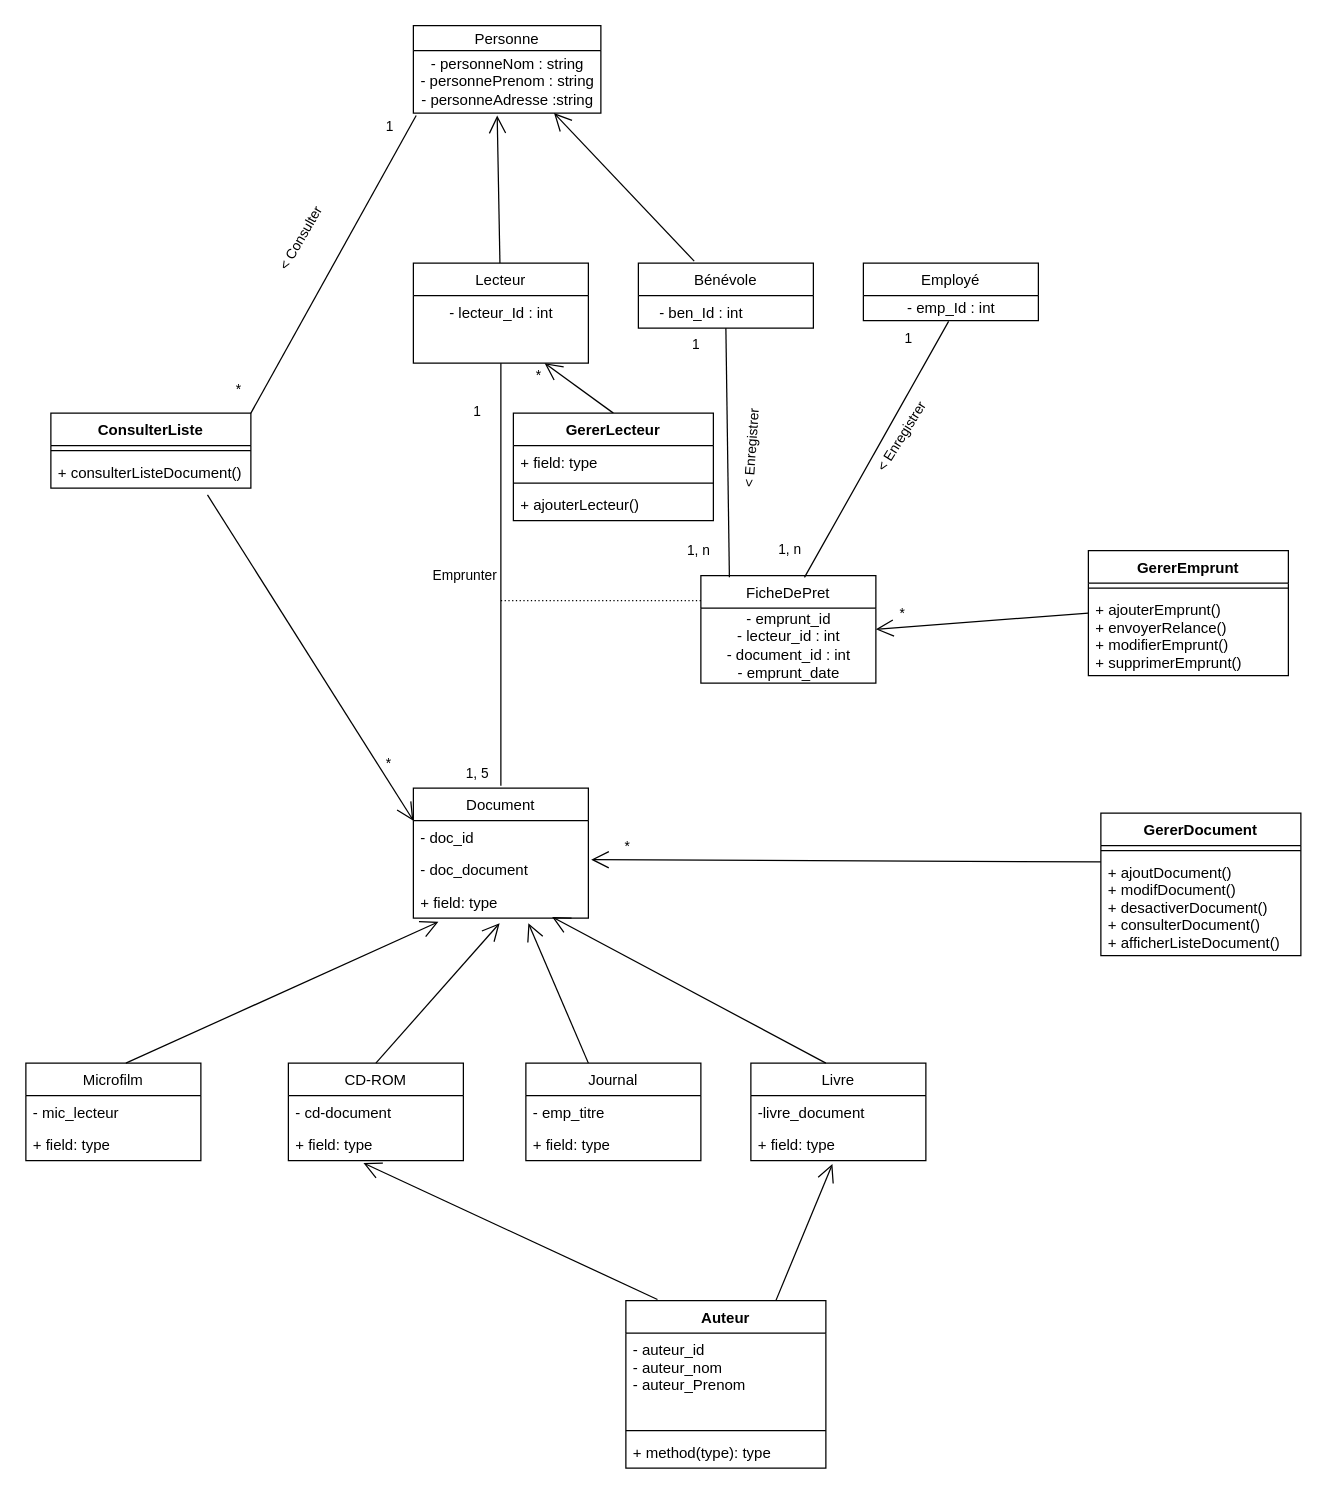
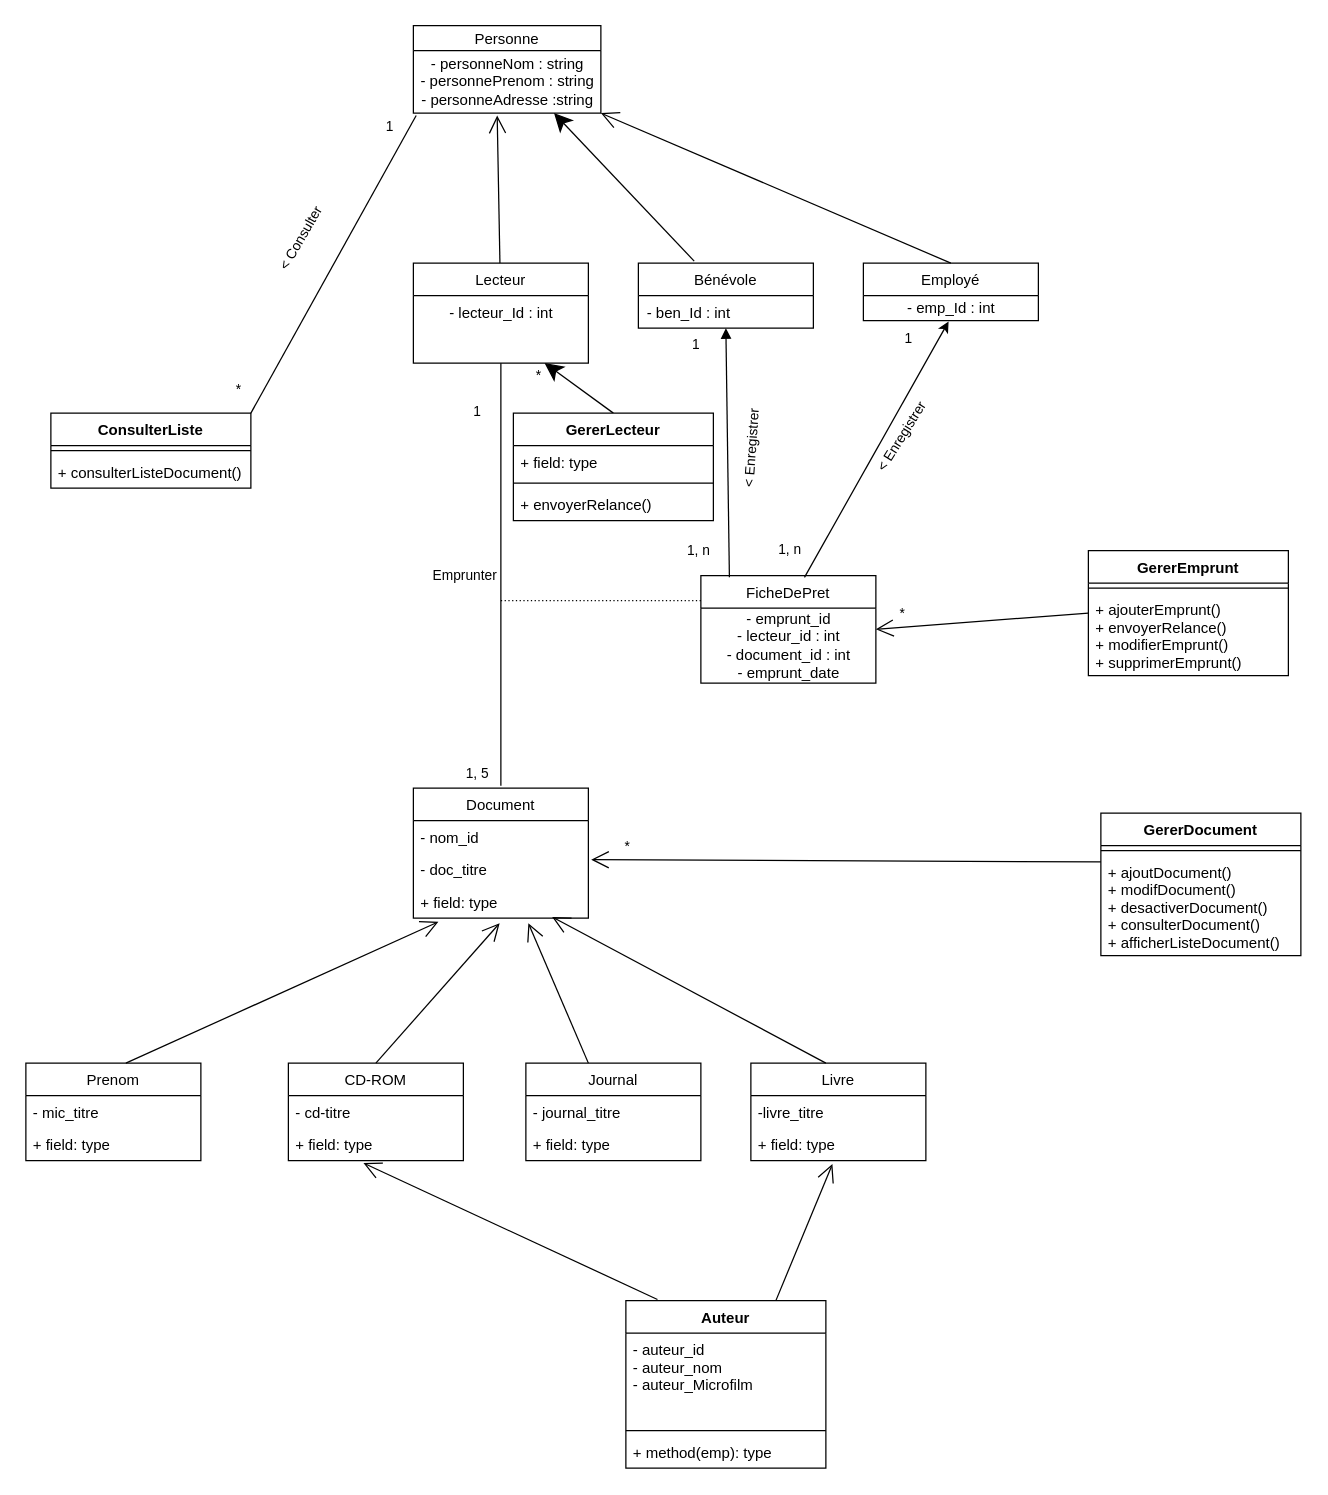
edge "Bénévole" -> "Personne": arrowhead open -> classic
edge "Employé" -> "Personne": added
node "- ben_Id : int": moved (701, 313) -> (688, 313)
edge "- emp_Id : int" -- "FicheDePret": arrowhead none -> classic
edge "Bénévole" -- "FicheDePret": arrowhead none -> block
edge "GererLecteur" -> "Lecteur": arrowhead open -> classic
node "+ ajouterLecteur()": label "+ ajouterLecteur()" -> "+ envoyerRelance()"
edge "+ consulterListeDocument()" -> "Document": removed, label "*"
node "- doc_id": label "- doc_id" -> "- nom_id"
node "- doc_document": label "- doc_document" -> "- doc_titre"
node "Microfilm": label "Microfilm" -> "Prenom"
node "- mic_lecteur": label "- mic_lecteur" -> "- mic_titre"
node "- cd-document": label "- cd-document" -> "- cd-titre"
node "- emp_titre": label "- emp_titre" -> "- journal_titre"
node "-livre_document": label "-livre_document" -> "-livre_titre"
node "- auteur_id - auteur_nom - auteur_Prenom": label "- auteur_id - auteur_nom - auteur_Prenom" -> "- auteur_id - auteur_nom - auteur_Microfilm"
node "+ method(type): type": label "+ method(type): type" -> "+ method(emp): type"
